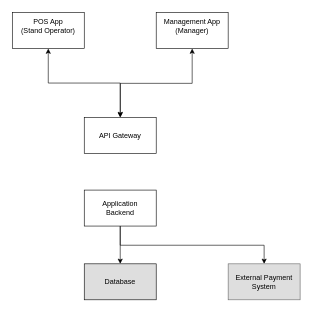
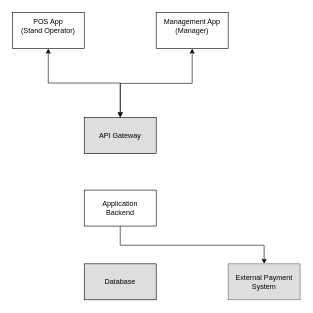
node "API Gateway": fillcolor #ffffff -> #dedede
edge "Application Backend" -> "Database": removed
